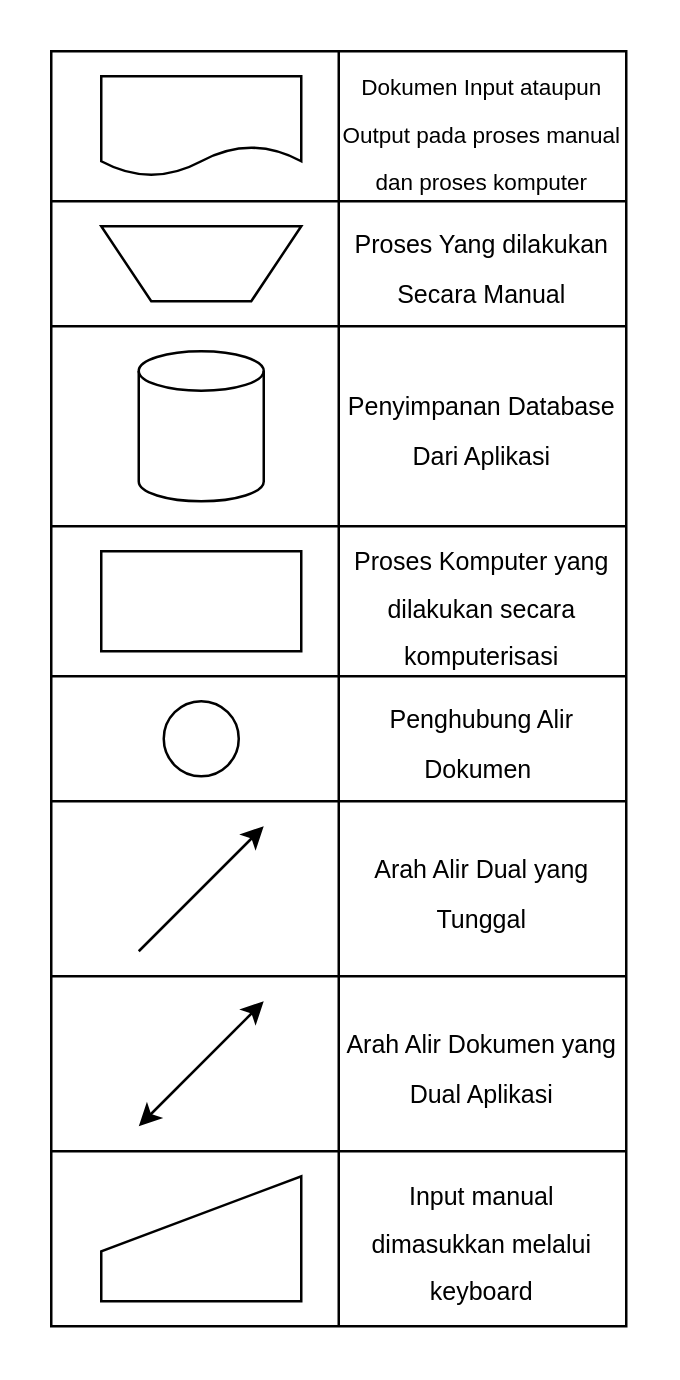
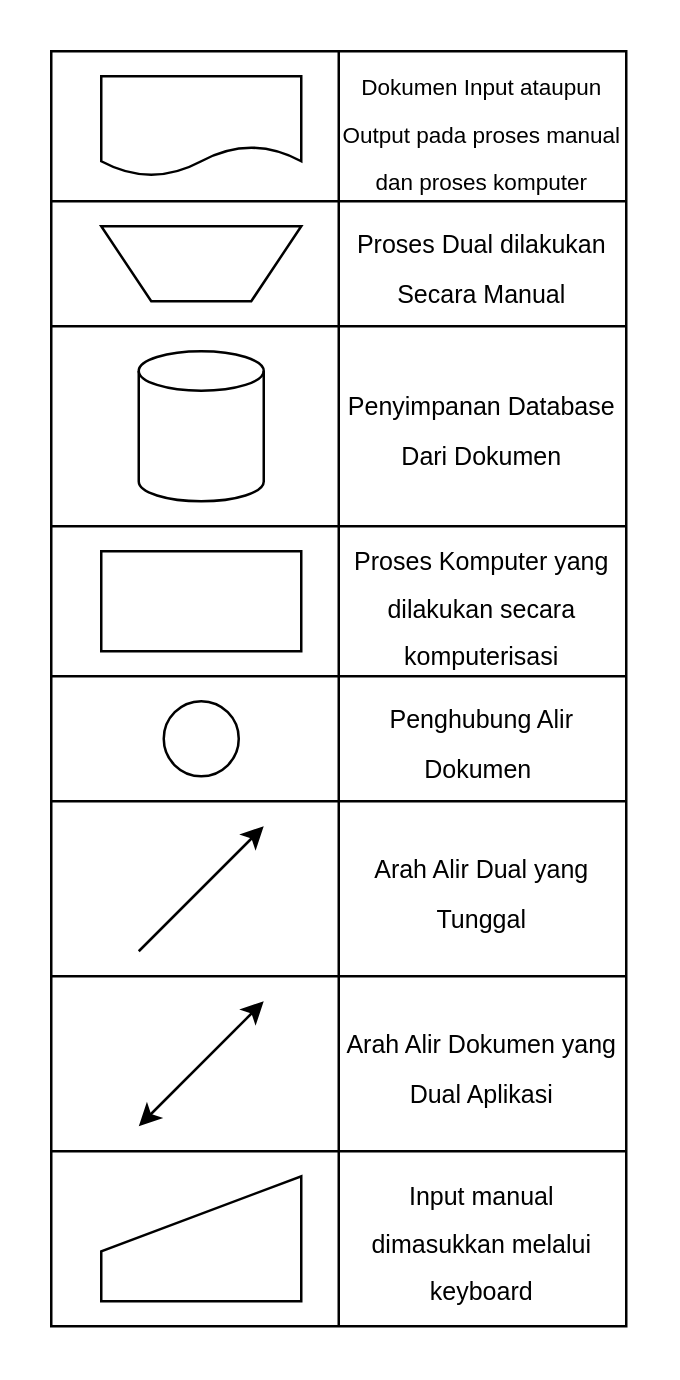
node "Proses Yang dilakukan Secara Manual": label "Proses Yang dilakukan Secara Manual" -> "Proses Dual dilakukan Secara Manual"
node "Penyimpanan Database Dari Aplikasi": label "Penyimpanan Database Dari Aplikasi" -> "Penyimpanan Database Dari Dokumen"
